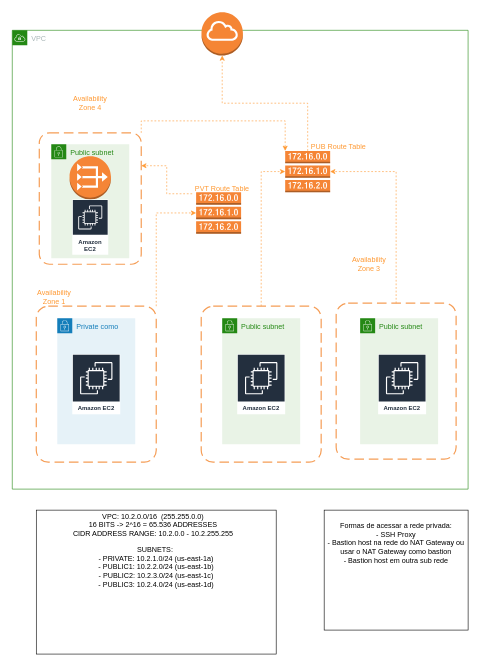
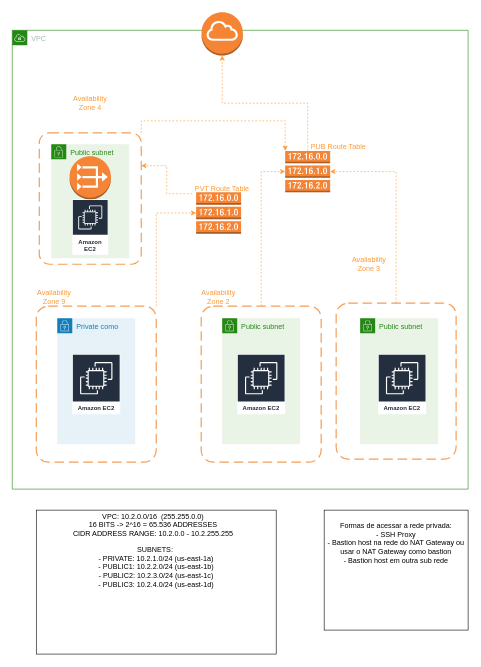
node "Availability Zone 1": label "Availability Zone 1" -> "Availability Zone 9"
node "Availability Zone 2": added
